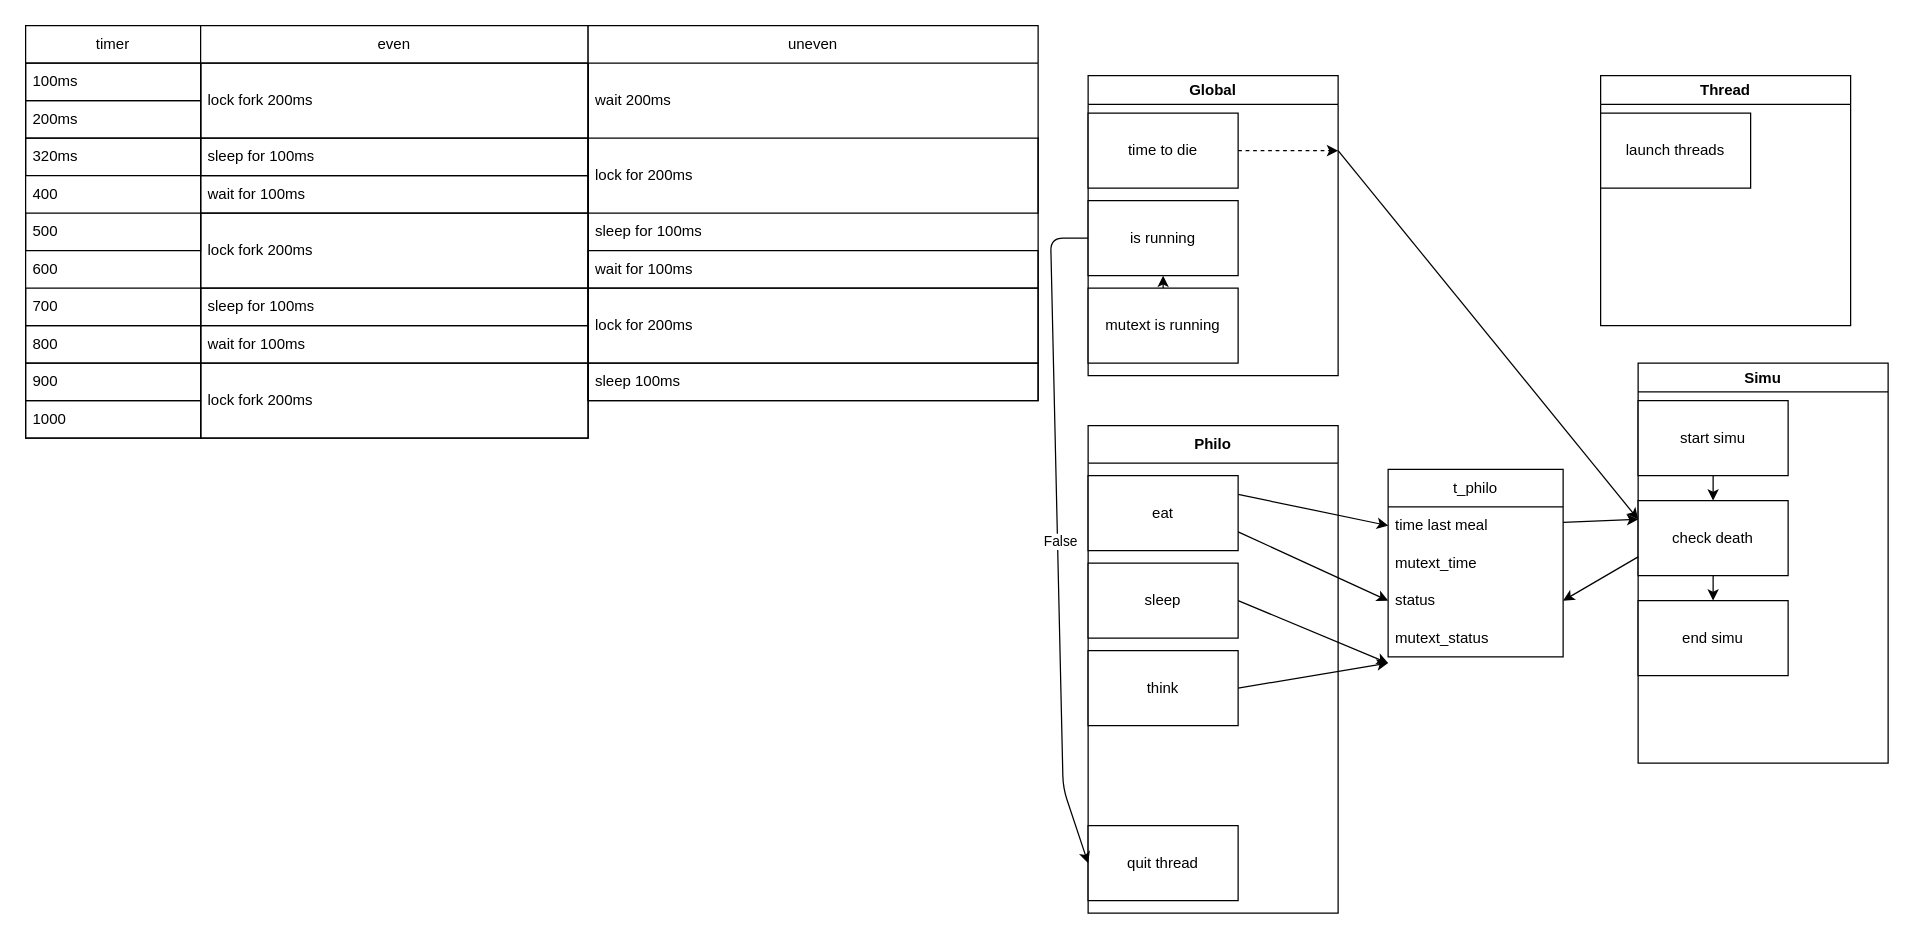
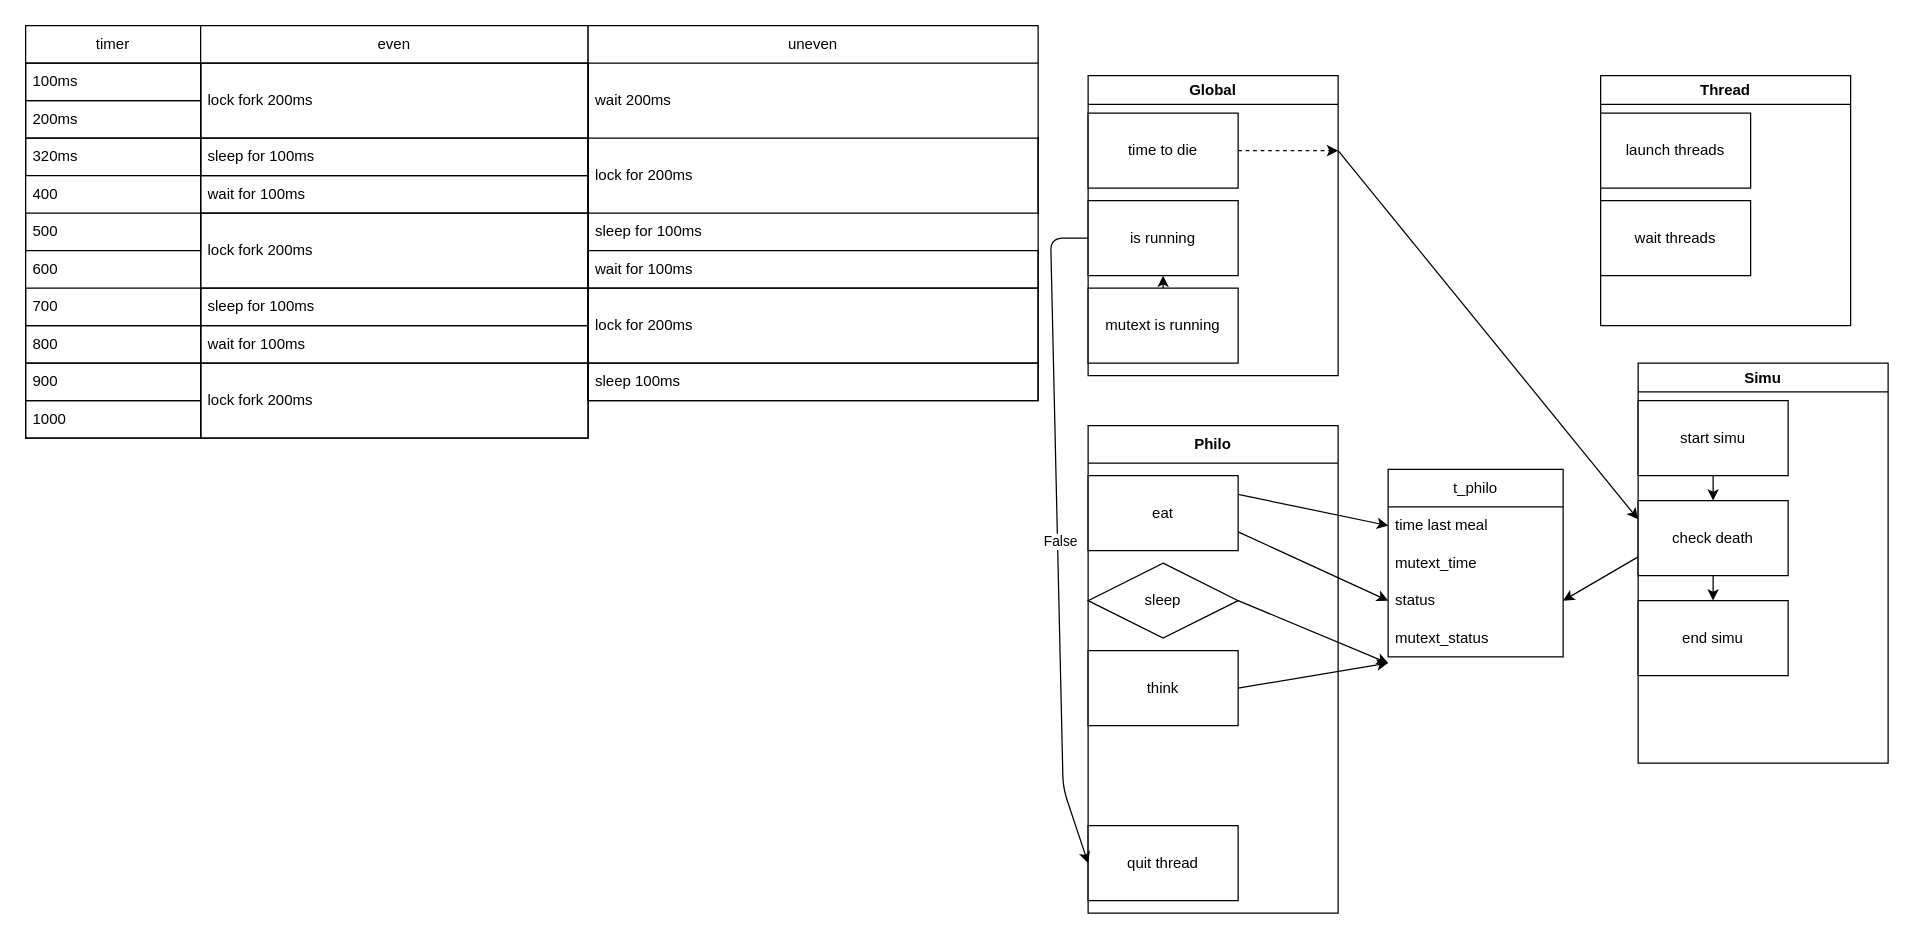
node "wait threads": added
edge "time last meal" -> "check death": removed
node "sleep": shape rectangle -> diamond
